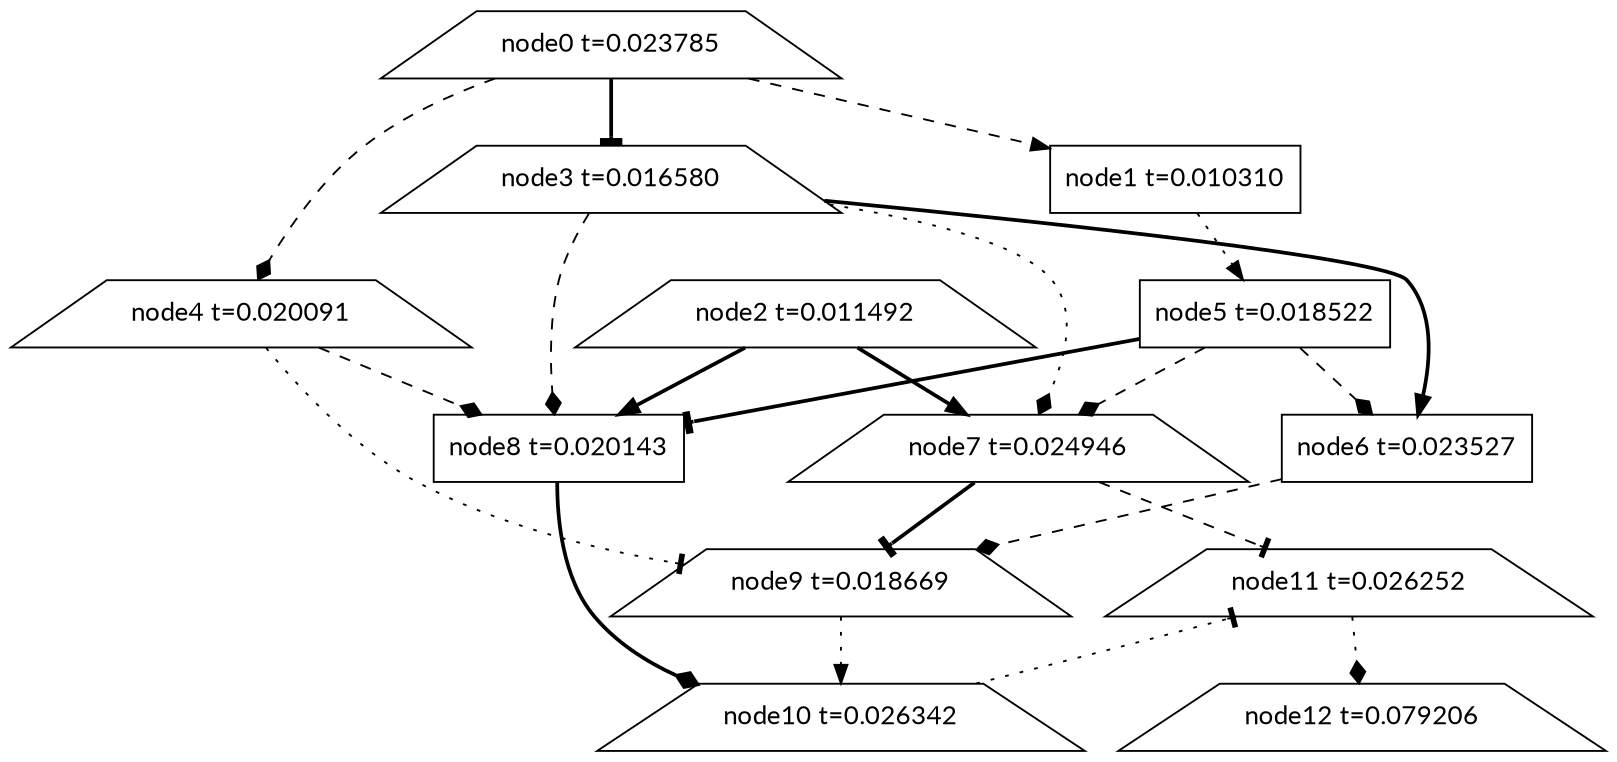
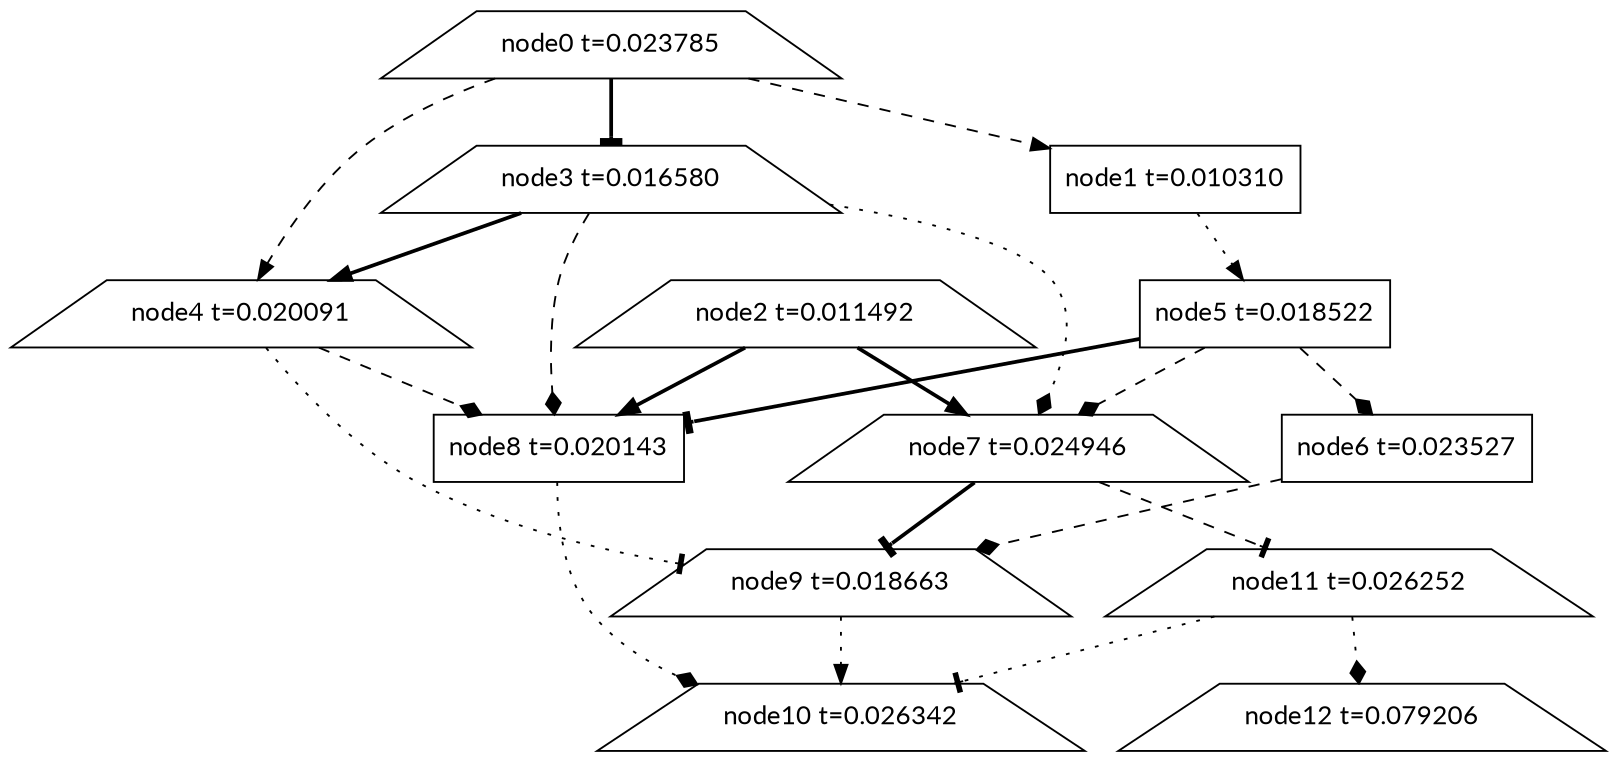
edge "node0 t=0.023785" -> "node4 t=0.020091": arrowhead diamond -> normal
edge "node3 t=0.016580" -> "node6 t=0.023527": now "node3 t=0.016580" -> "node4 t=0.020091"
node "node9 t=0.018669": label "node9 t=0.018669" -> "node9 t=0.018663"
edge "node8 t=0.020143" -> "node10 t=0.026342": style bold -> dotted
edge "node10 t=0.026342" -> "node11 t=0.026252": reversed
